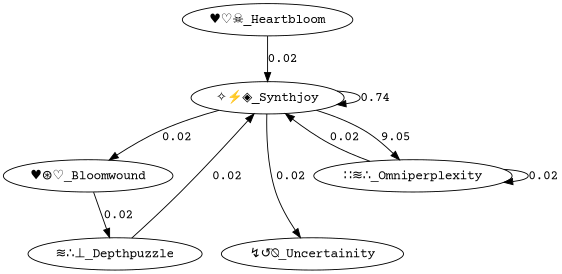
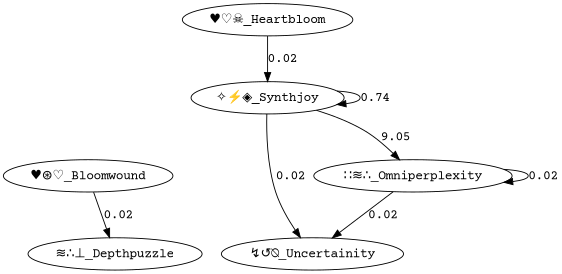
edge "✧⚡◈_Synthjoy" -> "♥⊛♡_Bloomwound": removed, label "0.02"
edge "∷≋∴_Omniperplexity" -> "✧⚡◈_Synthjoy": now "∷≋∴_Omniperplexity" -> "↯↺⍉_Uncertainity"
edge "≋∴⊥_Depthpuzzle" -> "✧⚡◈_Synthjoy": removed, label "0.02"
